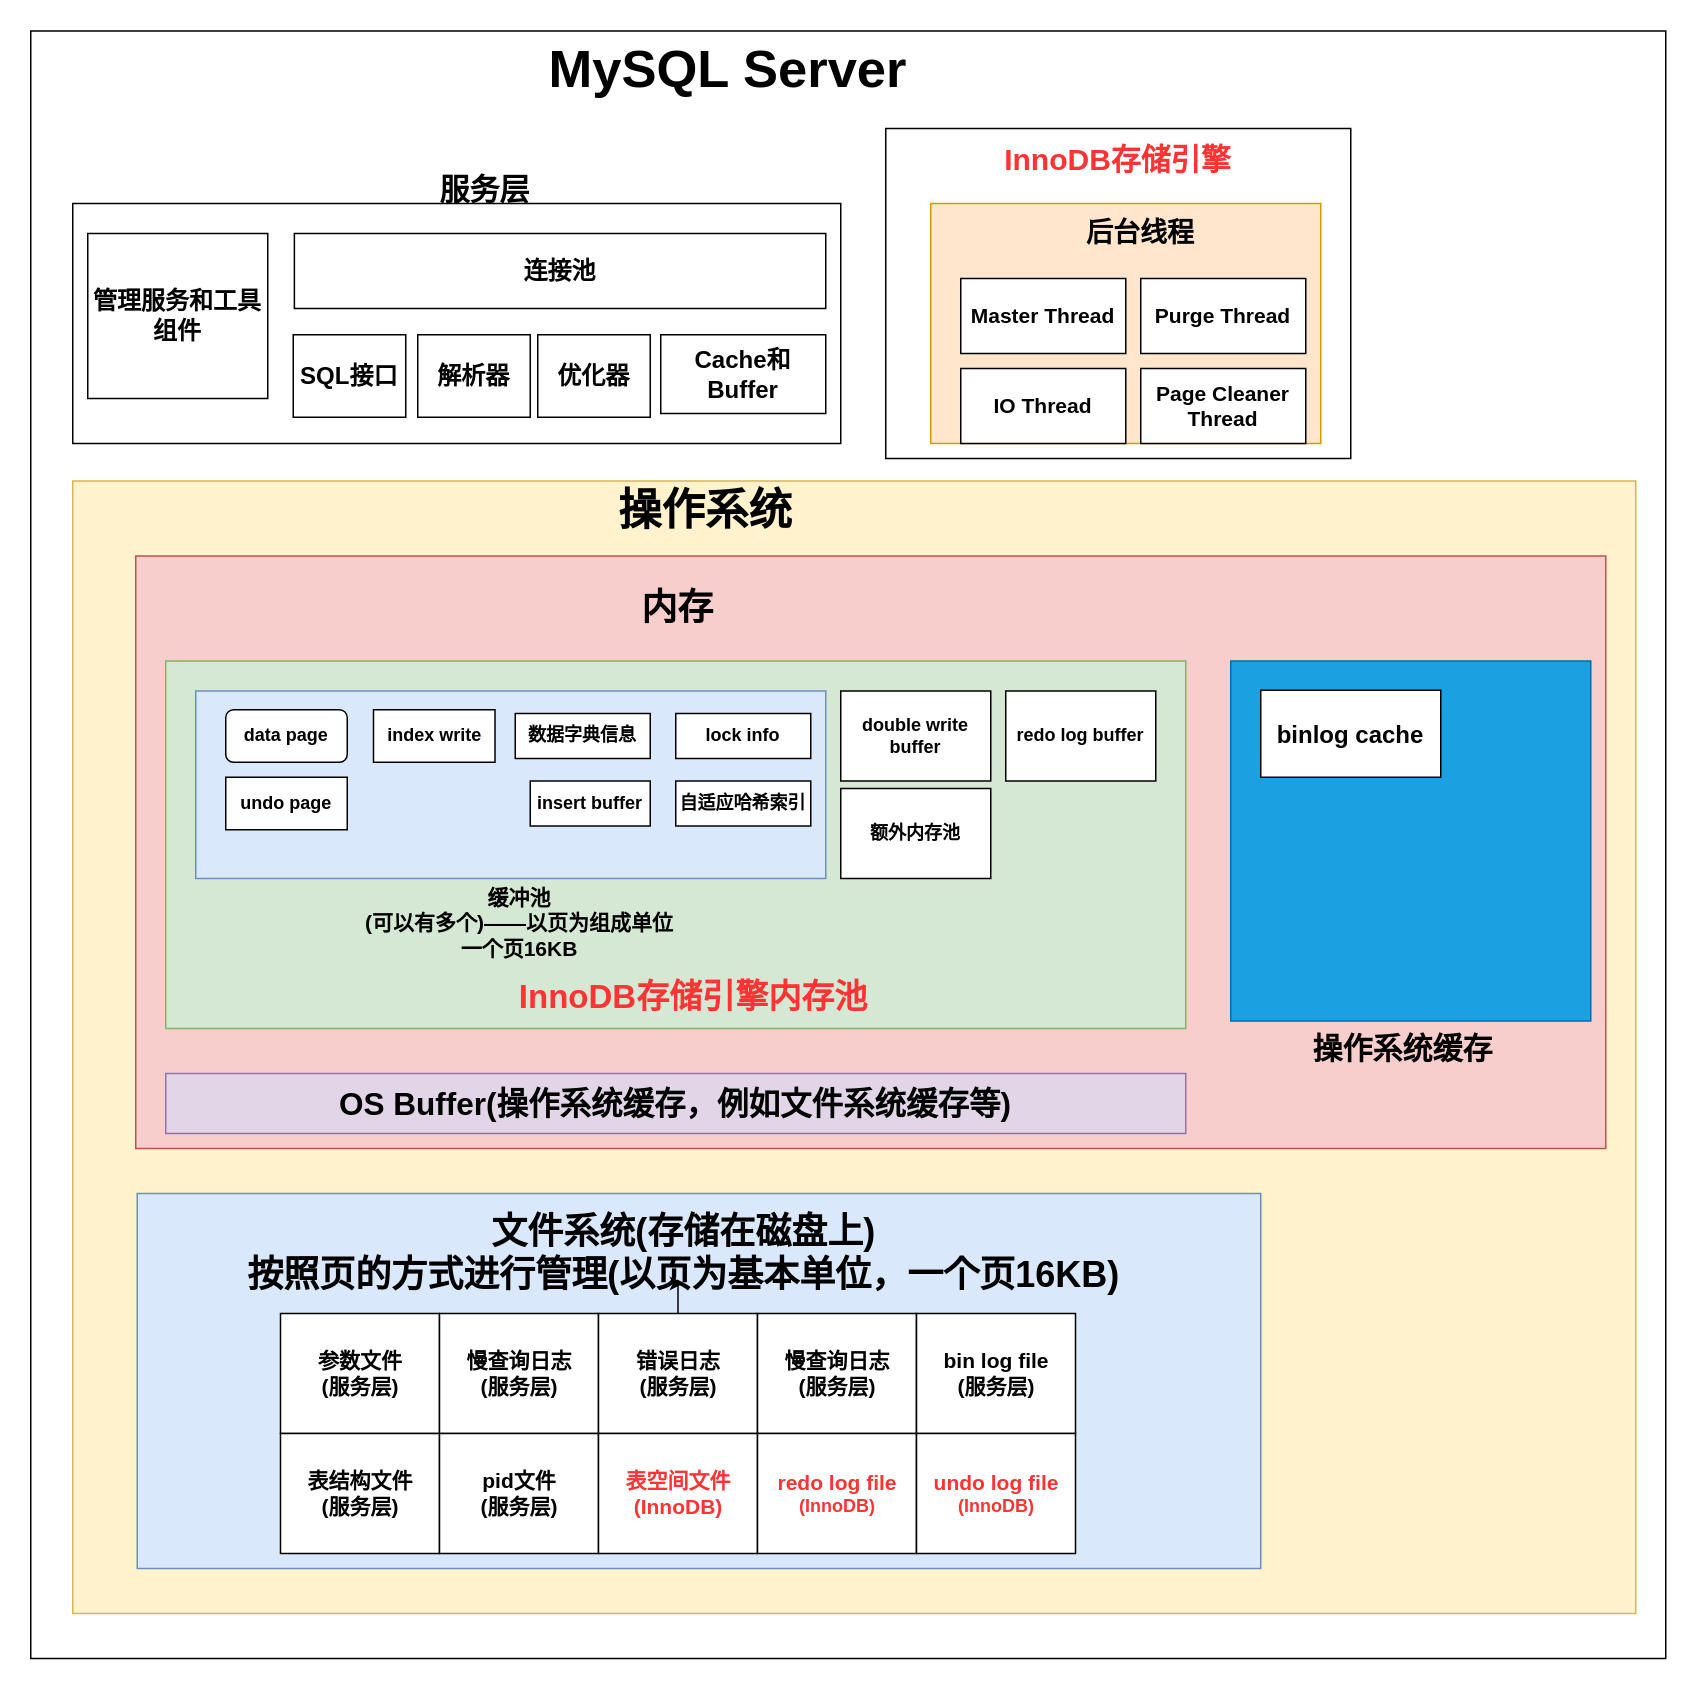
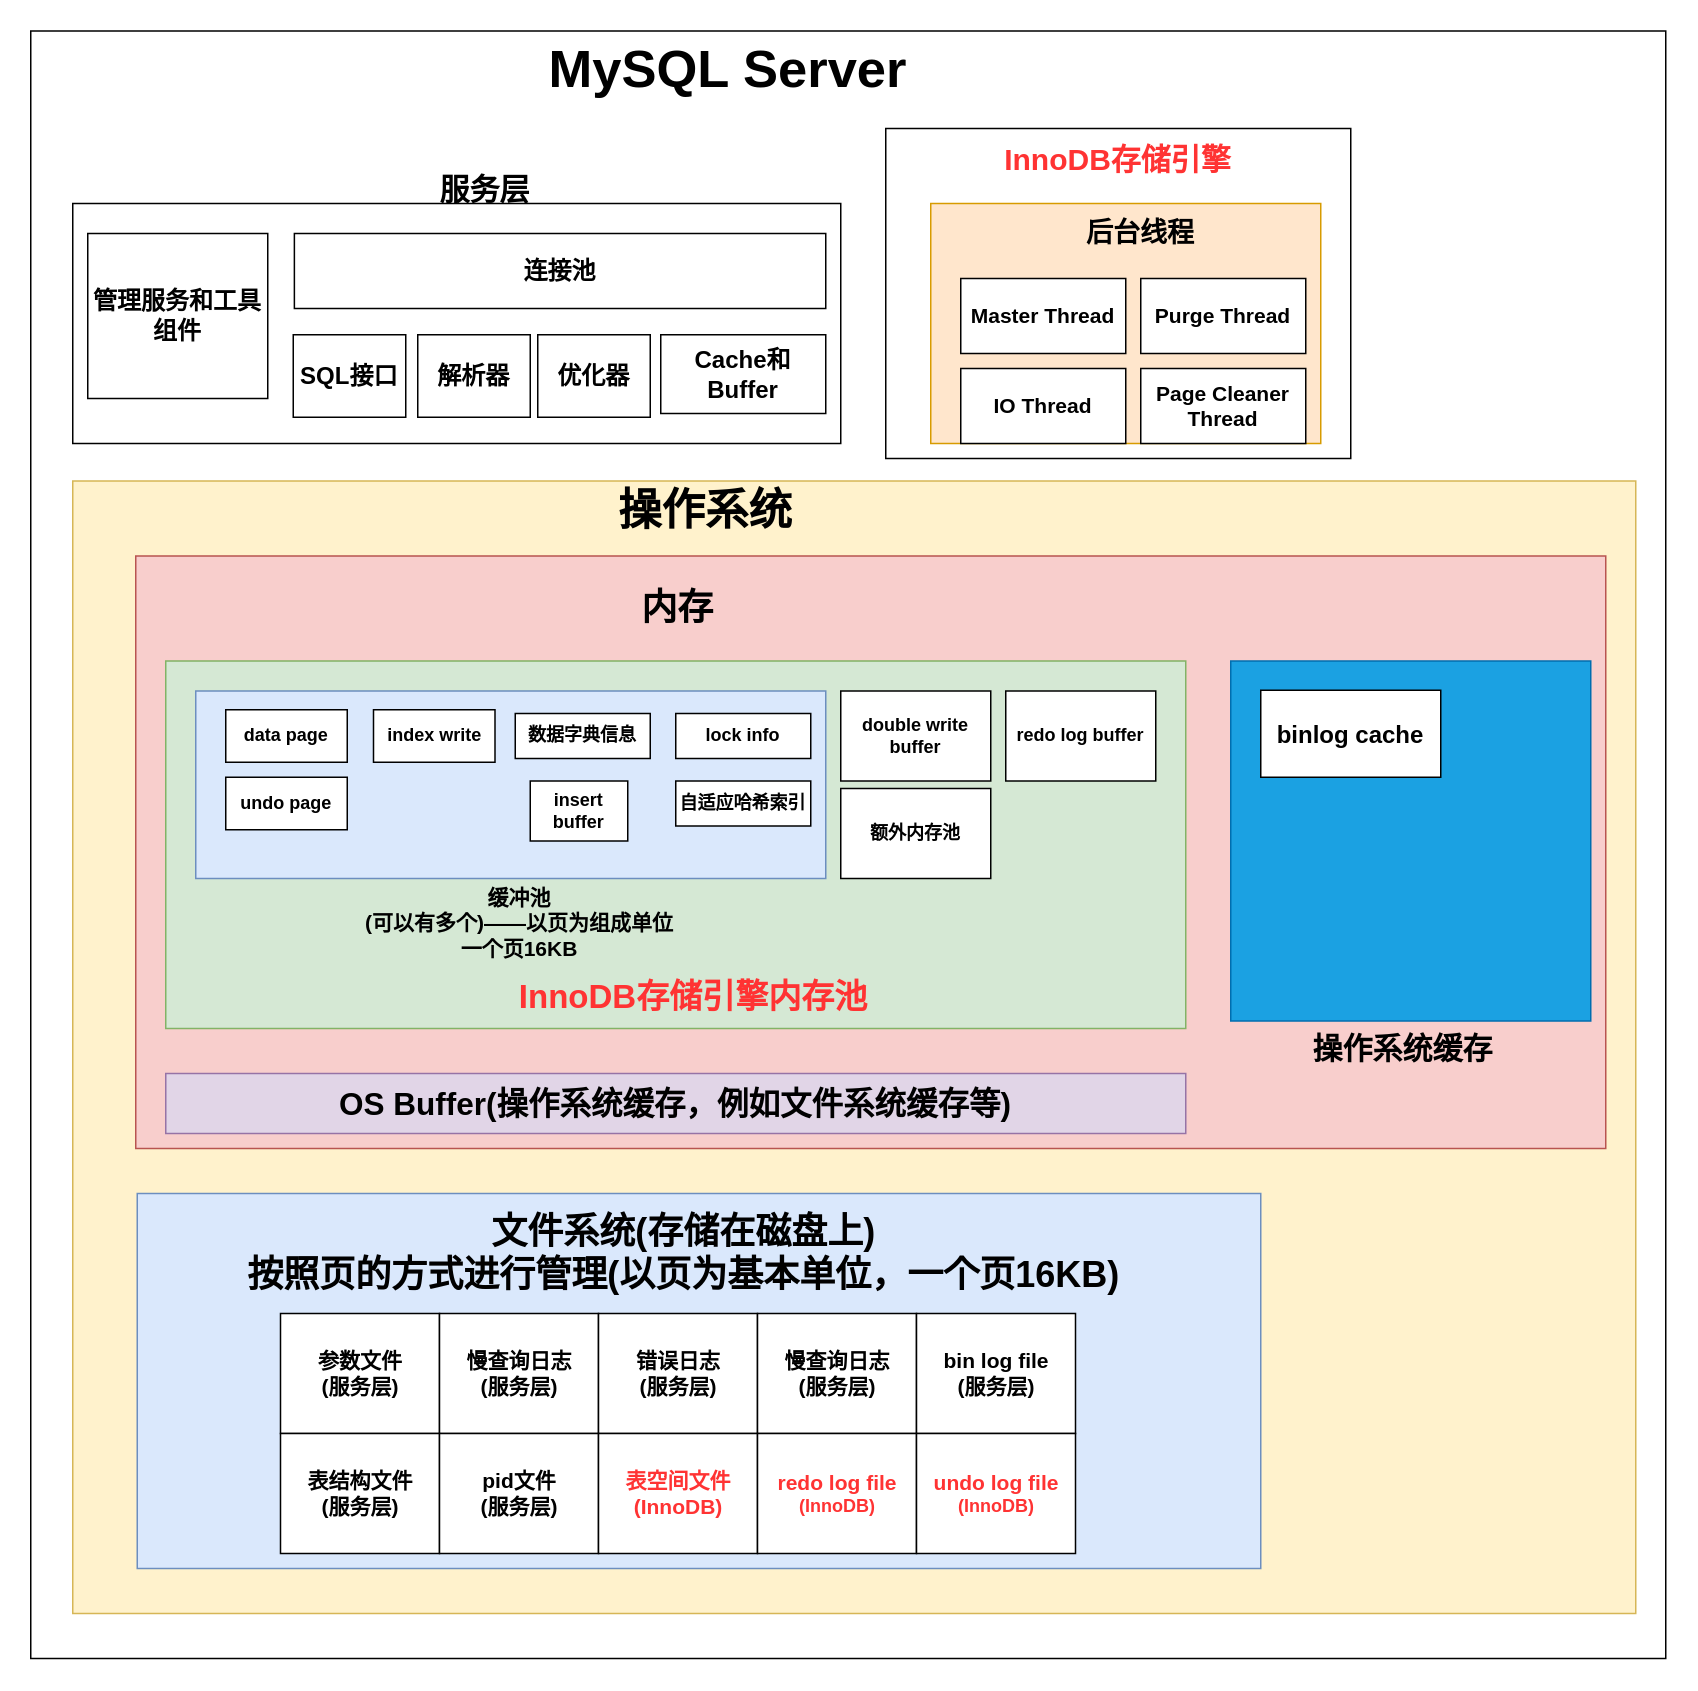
node "data page": shape rounded rectangle -> rectangle
node "insert buffer": size 120x45 -> 98x60
edge "错误日志 (服务层)" -> "文件系统(存储在磁盘上) 按照页的方式进行管理(以页为基本单位，一个页16KB)": removed
